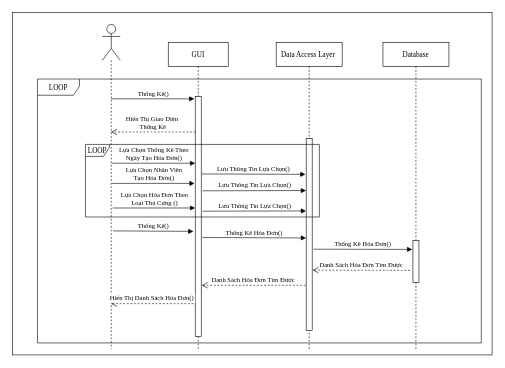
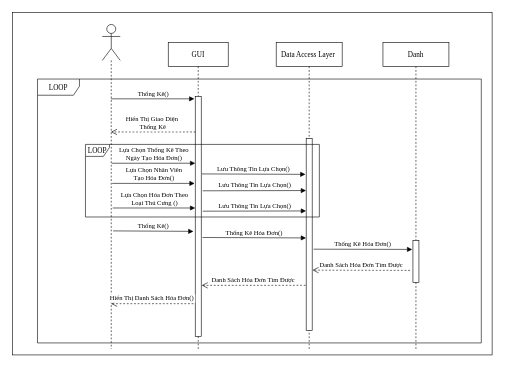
node "Database": label "Database" -> "Danh"
